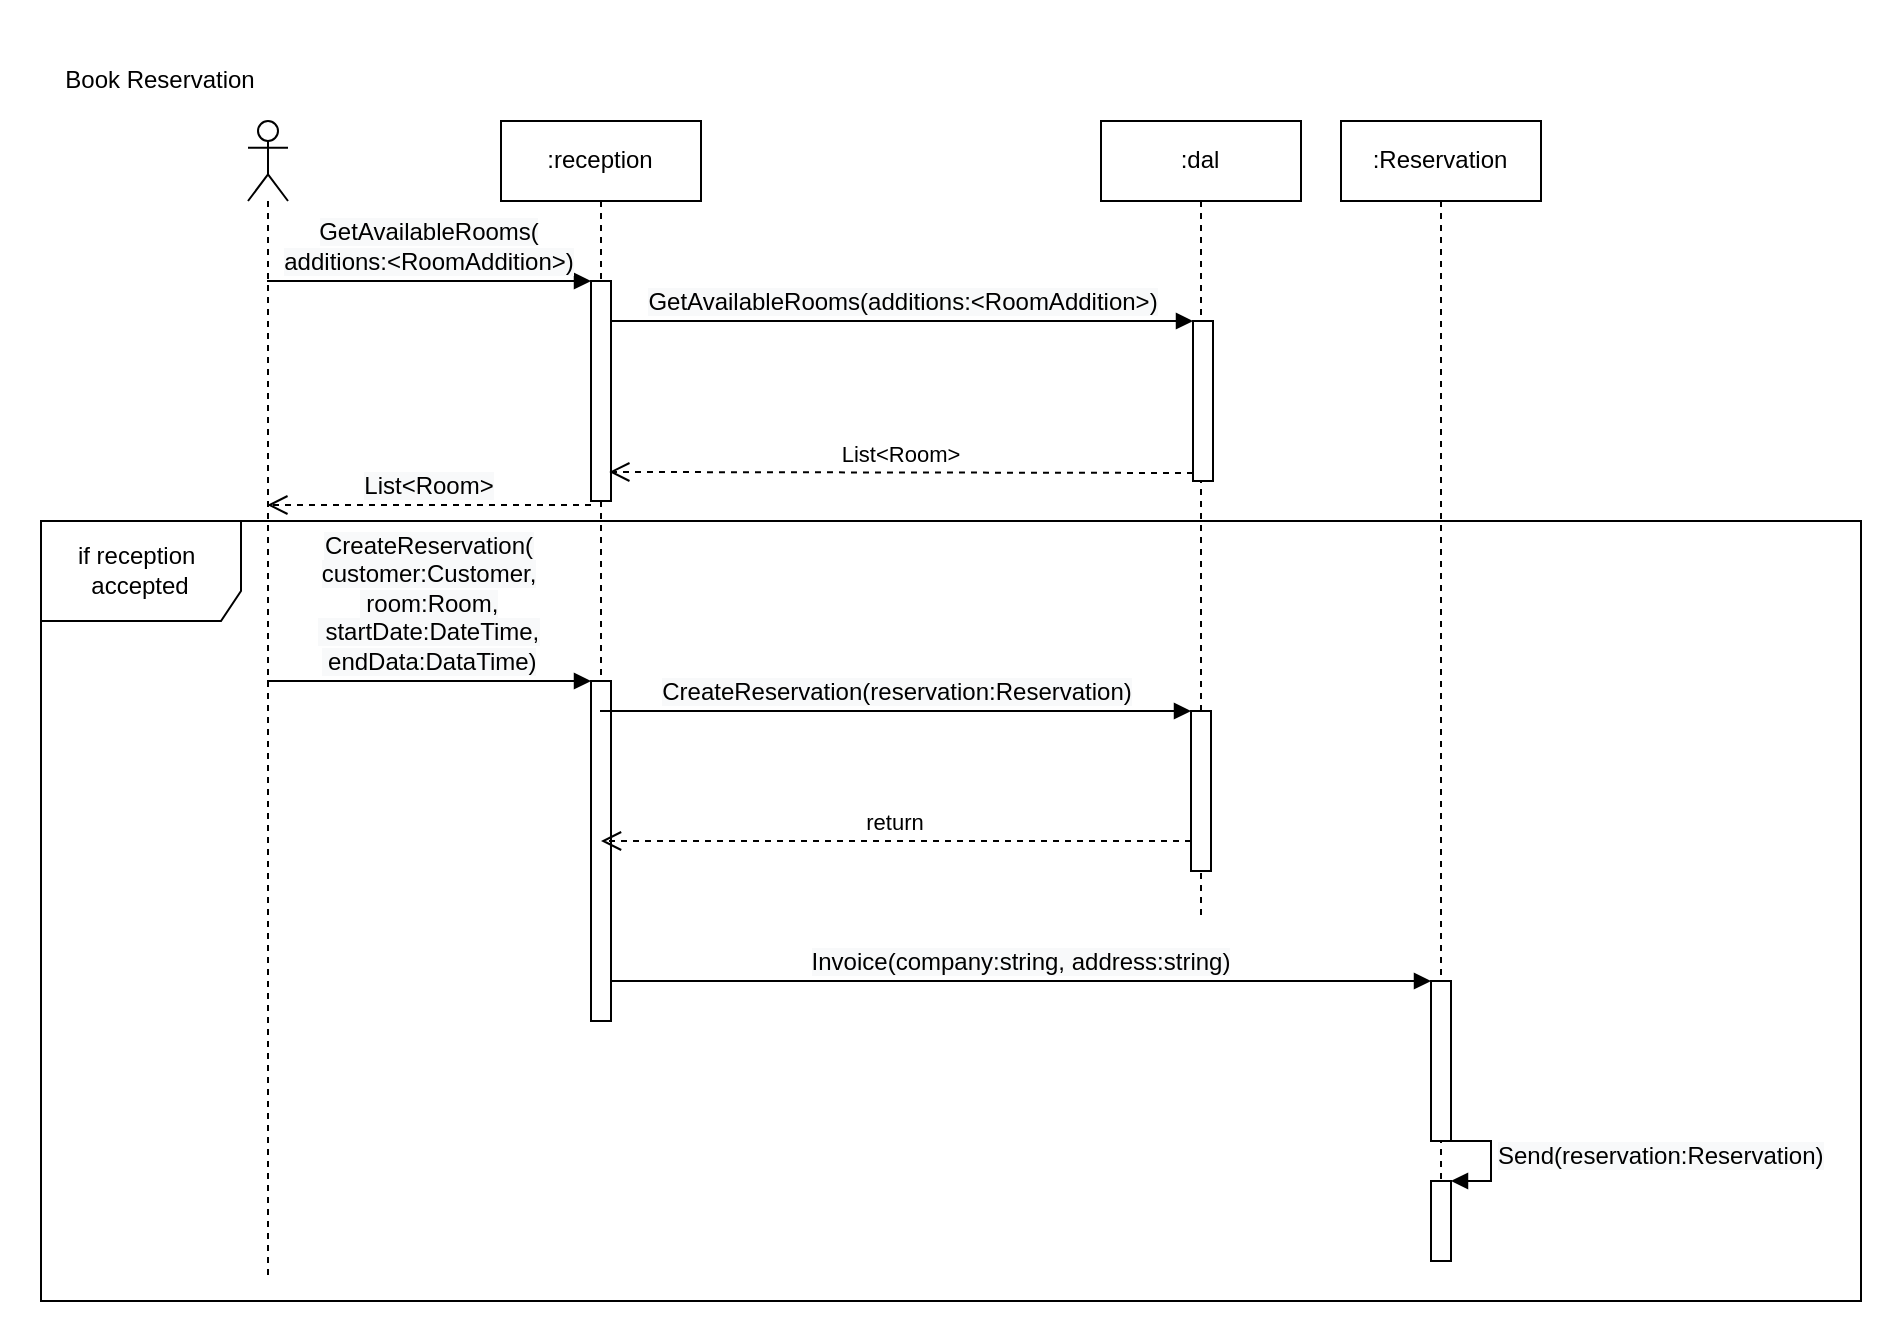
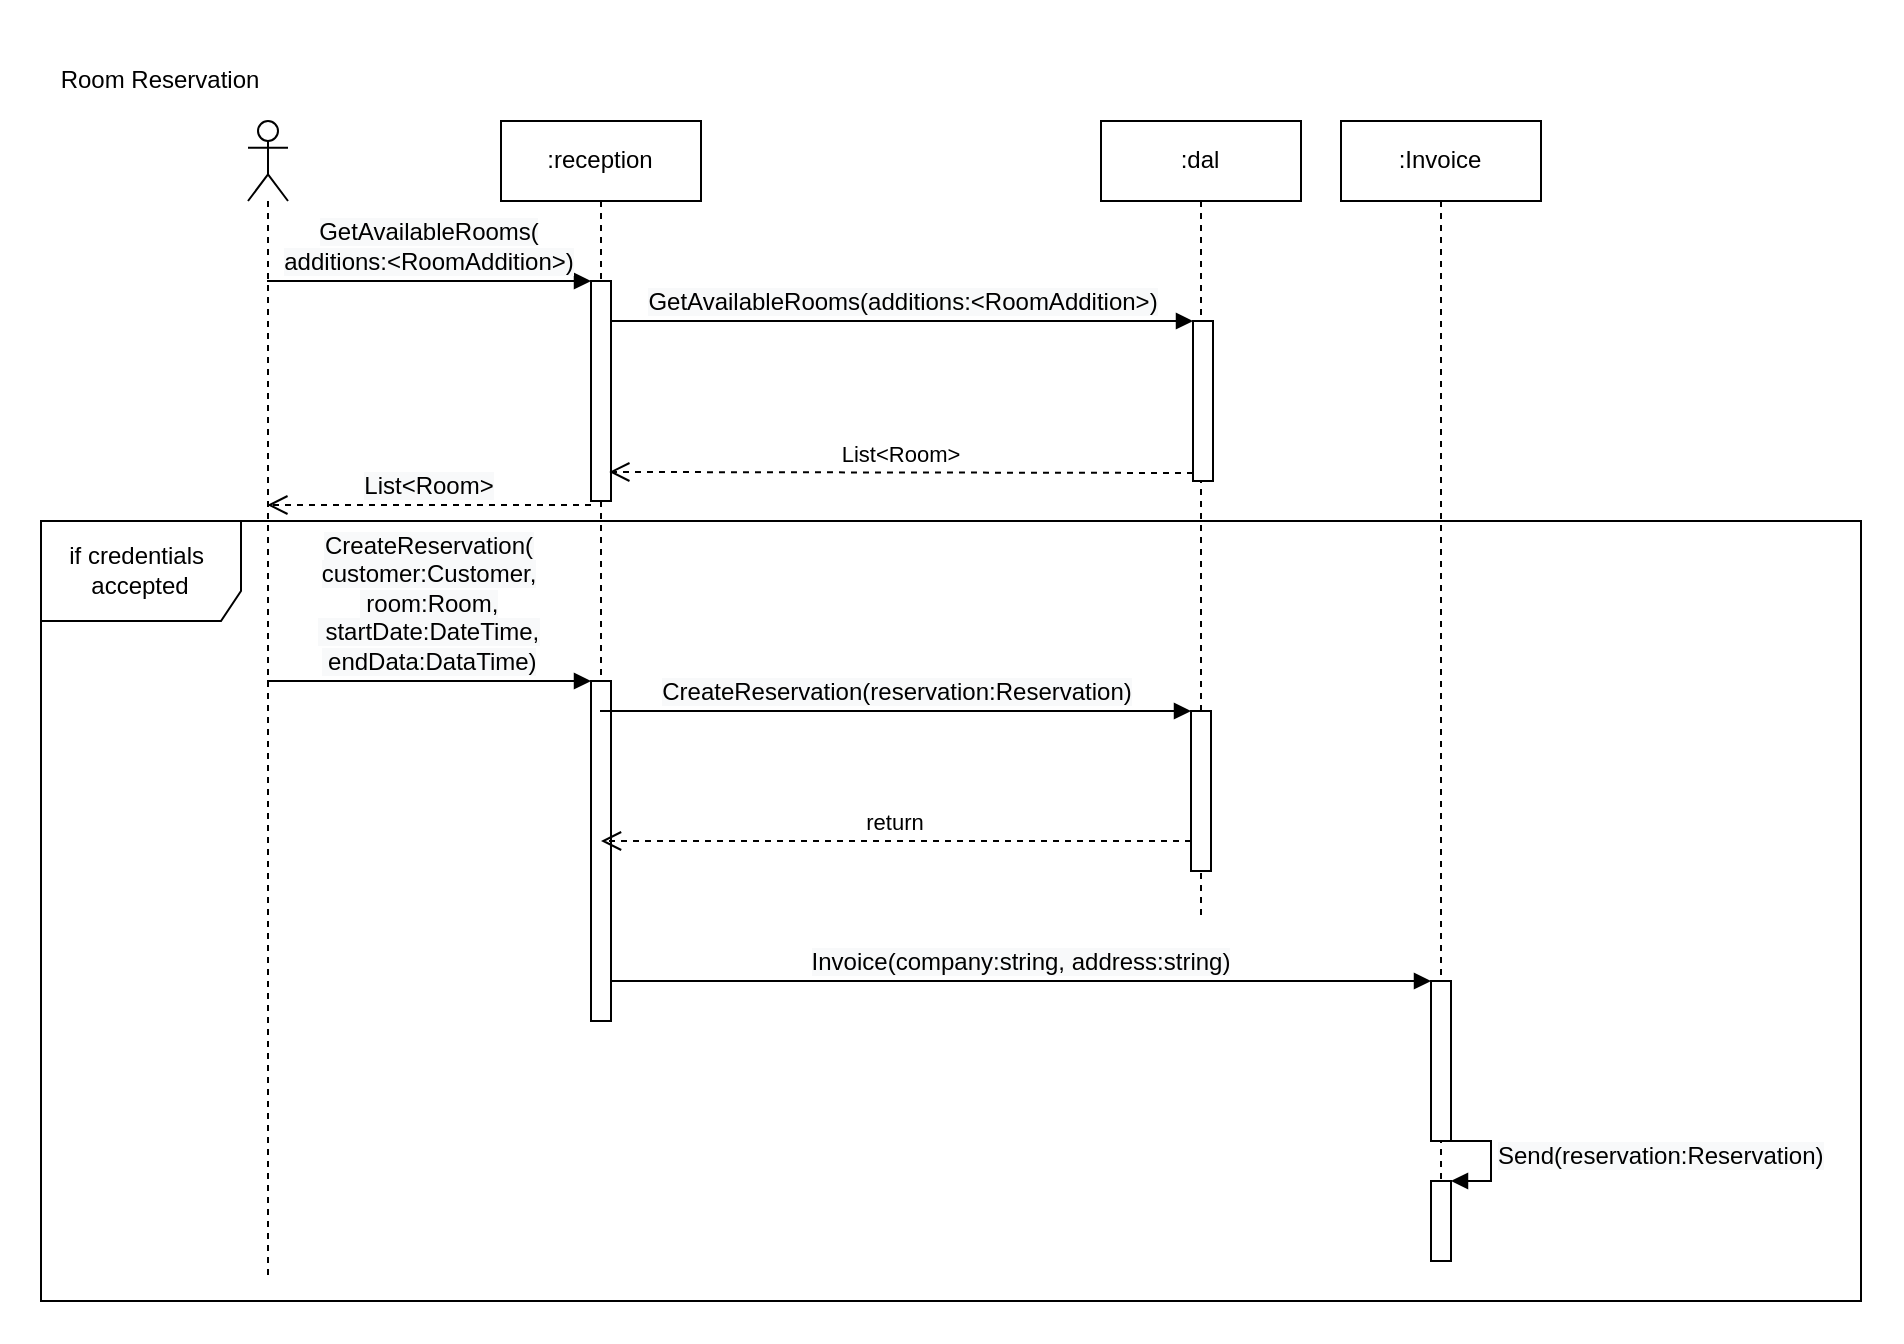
node "Book Reservation": label "Book Reservation" -> "Room Reservation"
node ":Reservation": label ":Reservation" -> ":Invoice"
node "if reception accepted": label "if reception accepted" -> "if credentials accepted"
